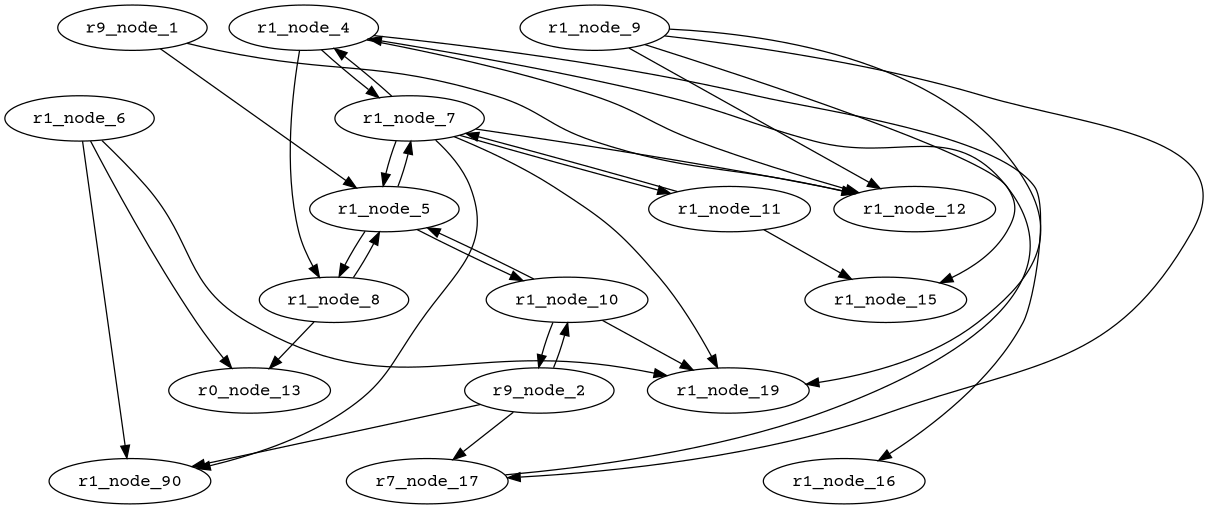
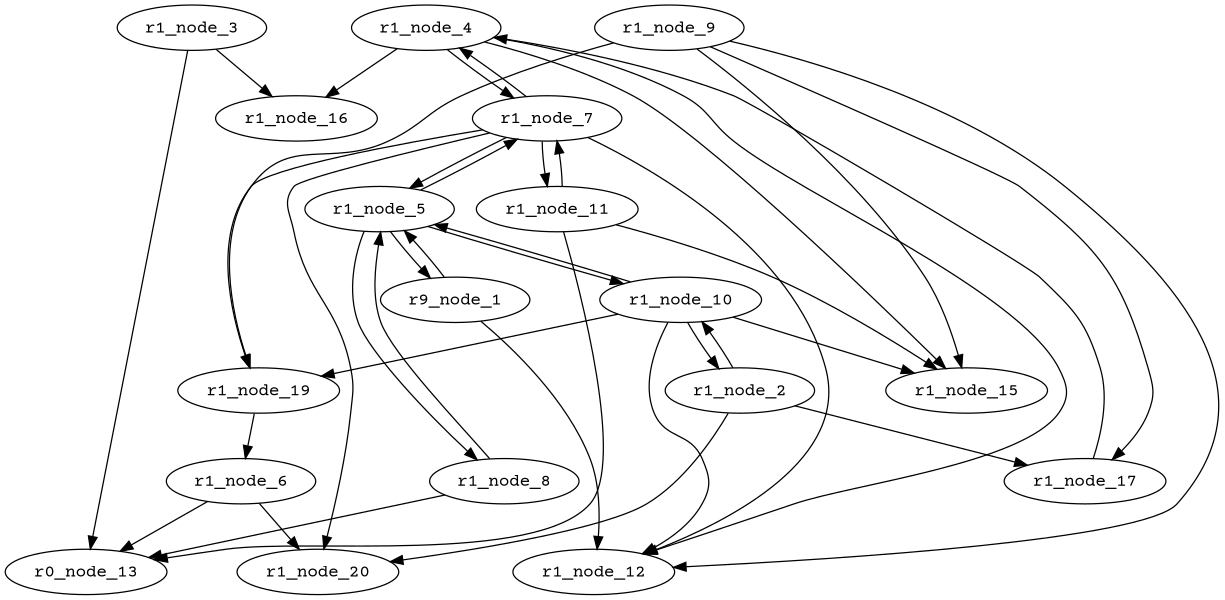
node "r1_node_3": added
edge "r1_node_4" -> "r1_node_8": now "r1_node_4" -> "r1_node_15"
edge "r1_node_5" -> "r9_node_1": added
edge "r1_node_10" -> "r1_node_15": added
edge "r1_node_6" -> "r1_node_19": reversed
node "r9_node_2": label "r9_node_2" -> "r1_node_2"
edge "r1_node_10" -> "r1_node_12": added
node "r1_node_90": label "r1_node_90" -> "r1_node_20"
node "r7_node_17": label "r7_node_17" -> "r1_node_17"
edge "r1_node_11" -> "r0_node_13": added
